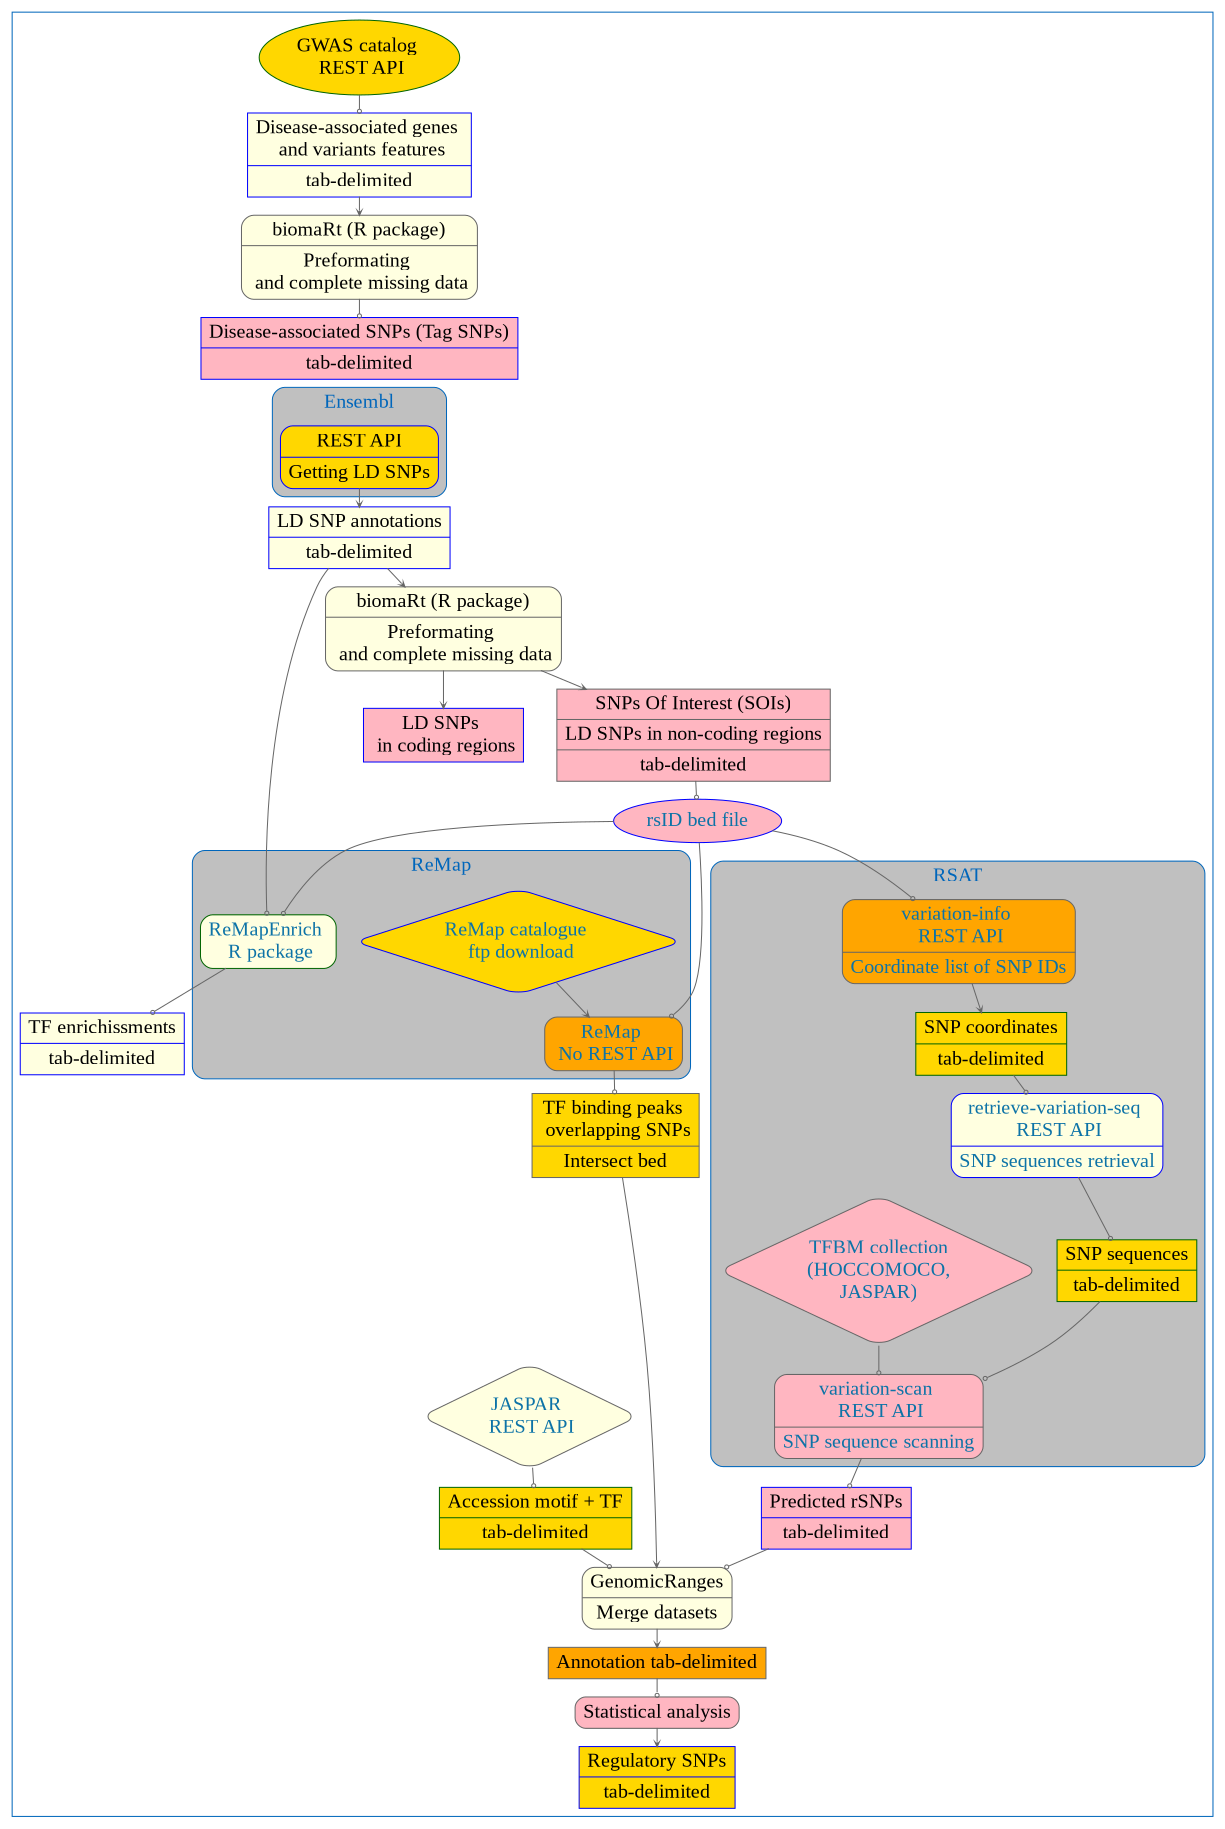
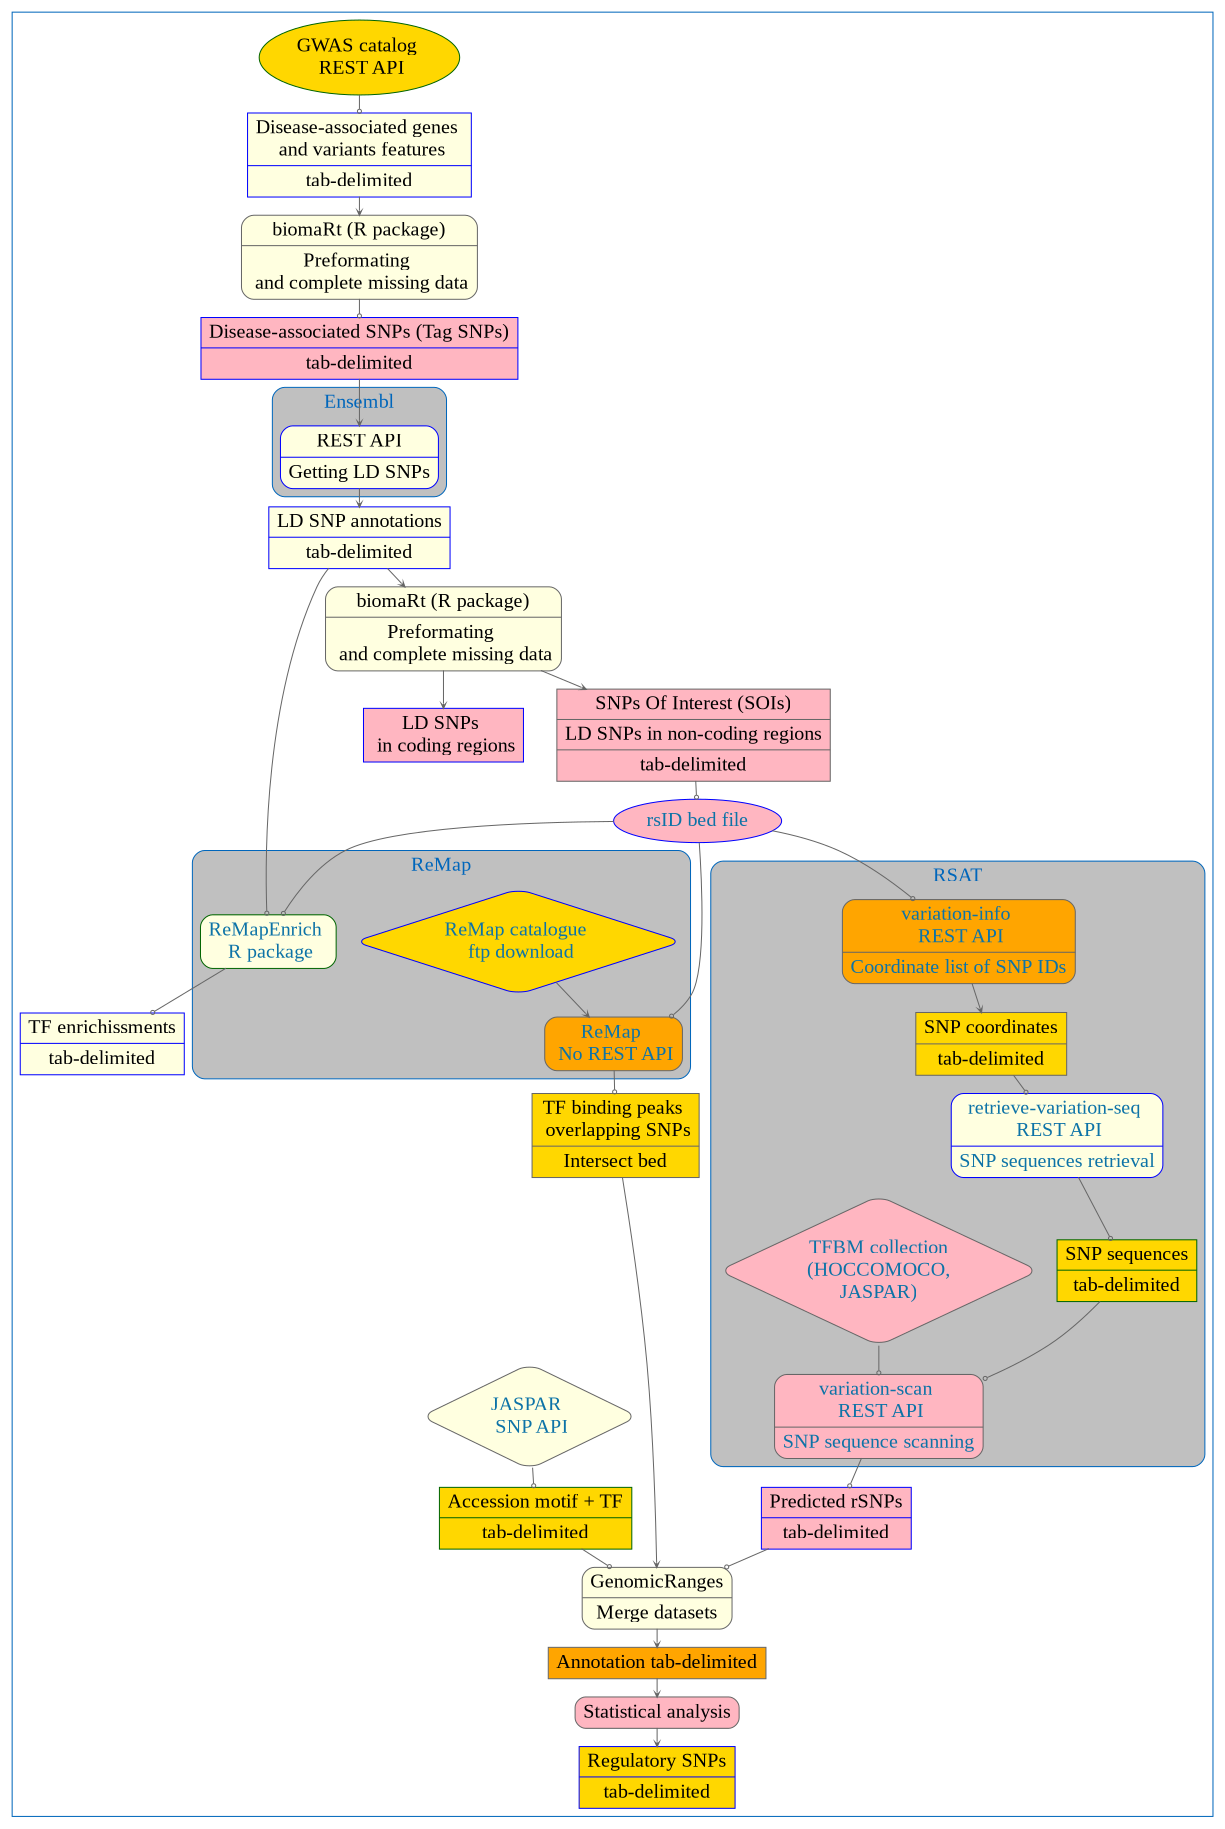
edge "Disease-associated SNPs (Tag SNPs)" -> "REST API": added
node "REST API": fillcolor gold -> lightyellow
node "SNP coordinates": color darkgreen -> gray40
node "JASPAR REST API": label "JASPAR REST API" -> "JASPAR SNP API"
edge "Annotation tab-delimited" -> "Statistical analysis": arrowhead odot -> vee
